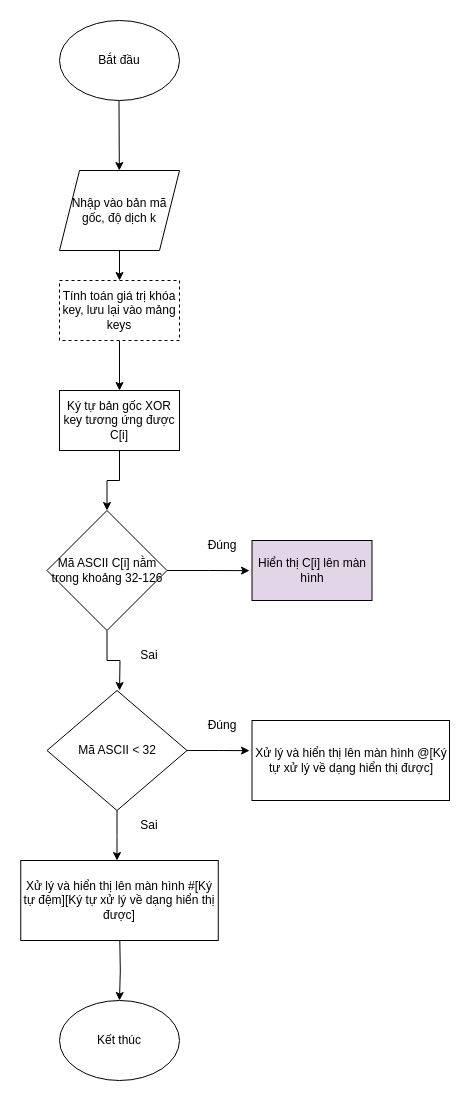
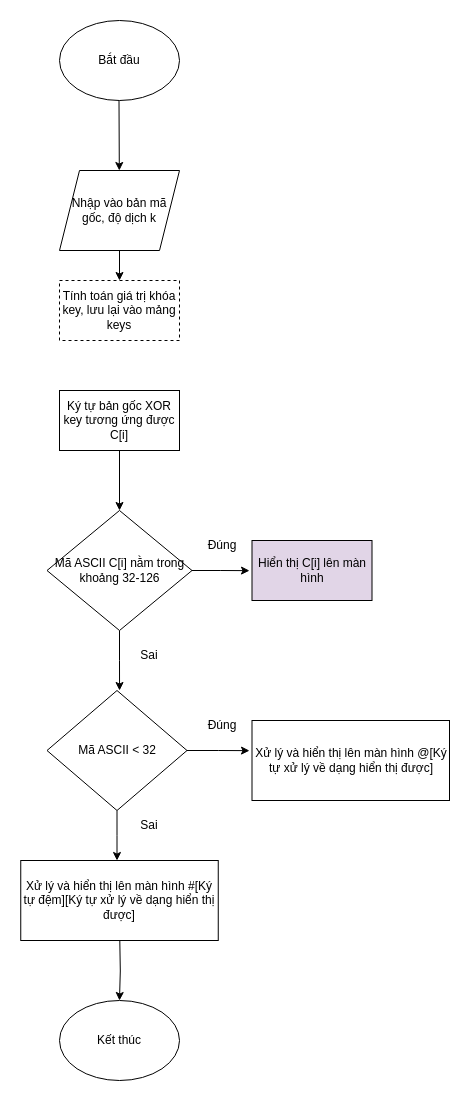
edge "Tính toán giá trị khóa key, lưu lại vào mảng keys" -> "Ký tự bản gốc XOR key tương ứng được C[i]": removed
node "Mã ASCII C[i] nằm trong khoảng 32-126": size 120x120 -> 145x120
